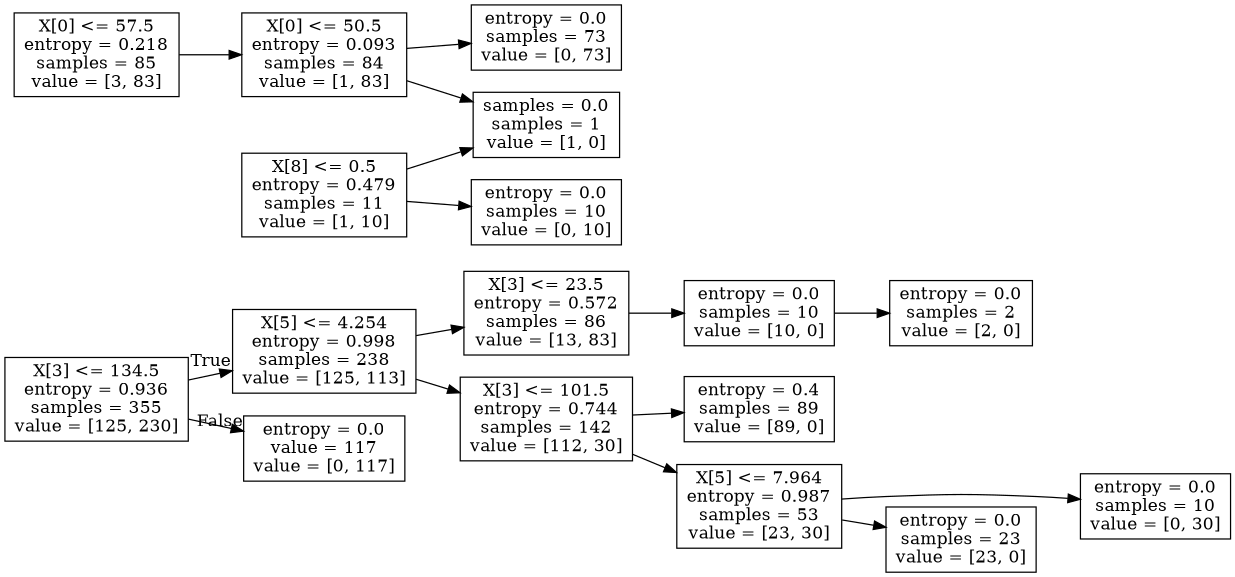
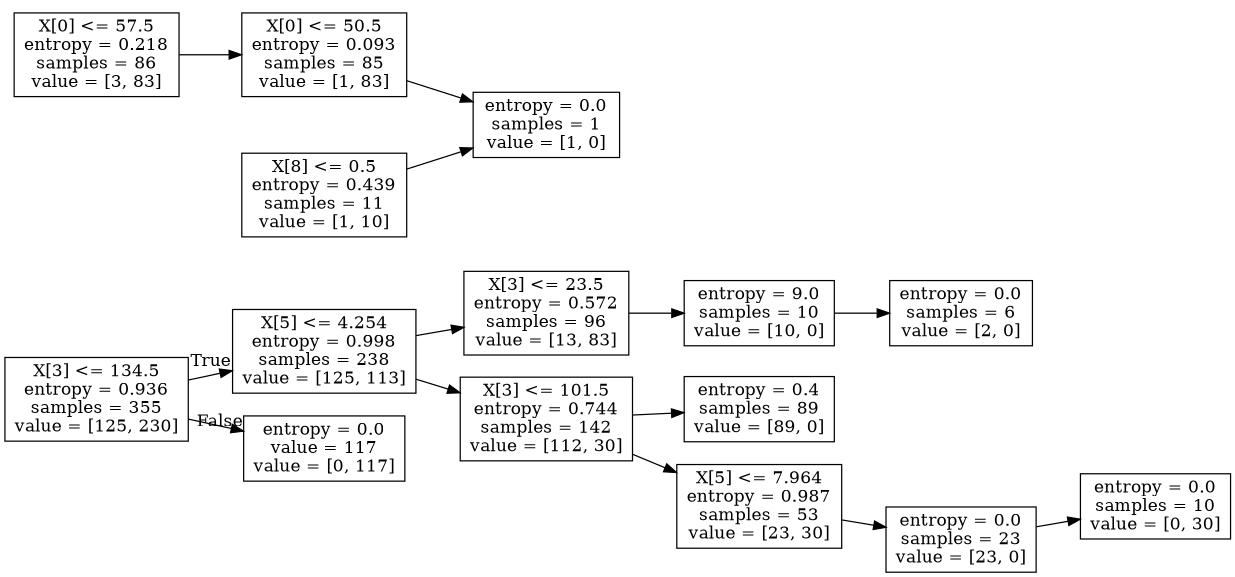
node "entropy = 0.0 samples = 73 value = [0, 73]": removed
node "X[0] <= 57.5 entropy = 0.218 samples = 85 value = [3, 83]": label "X[0] <= 57.5 entropy = 0.218 samples = 85 value = [3, 83]" -> "X[0] <= 57.5 entropy = 0.218 samples = 86 value = [3, 83]"
node "X[0] <= 50.5 entropy = 0.093 samples = 84 value = [1, 83]": label "X[0] <= 50.5 entropy = 0.093 samples = 84 value = [1, 83]" -> "X[0] <= 50.5 entropy = 0.093 samples = 85 value = [1, 83]"
node "samples = 0.0 samples = 1 value = [1, 0]": label "samples = 0.0 samples = 1 value = [1, 0]" -> "entropy = 0.0 samples = 1 value = [1, 0]"
node "X[8] <= 0.5 entropy = 0.479 samples = 11 value = [1, 10]": label "X[8] <= 0.5 entropy = 0.479 samples = 11 value = [1, 10]" -> "X[8] <= 0.5 entropy = 0.439 samples = 11 value = [1, 10]"
node "entropy = 0.0 samples = 10 value = [0, 10]": removed
node "X[3] <= 23.5 entropy = 0.572 samples = 86 value = [13, 83]": label "X[3] <= 23.5 entropy = 0.572 samples = 86 value = [13, 83]" -> "X[3] <= 23.5 entropy = 0.572 samples = 96 value = [13, 83]"
node "entropy = 0.0 samples = 10 value = [10, 0]": label "entropy = 0.0 samples = 10 value = [10, 0]" -> "entropy = 9.0 samples = 10 value = [10, 0]"
node "entropy = 0.0 samples = 2 value = [2, 0]": label "entropy = 0.0 samples = 2 value = [2, 0]" -> "entropy = 0.0 samples = 6 value = [2, 0]"
edge "X[5] <= 7.964 entropy = 0.987 samples = 53 value = [23, 30]" -> "entropy = 0.0 samples = 10 value = [0, 30]": now "entropy = 0.0 samples = 23 value = [23, 0]" -> "entropy = 0.0 samples = 10 value = [0, 30]"
